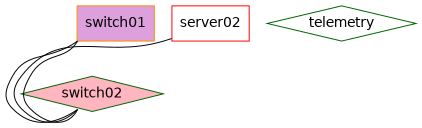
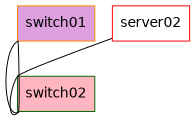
node "telemetry": removed
node "switch02": shape diamond -> box
